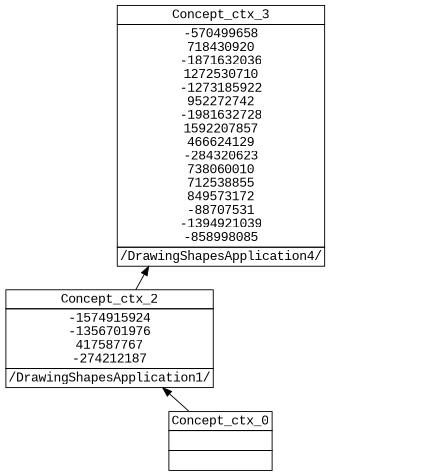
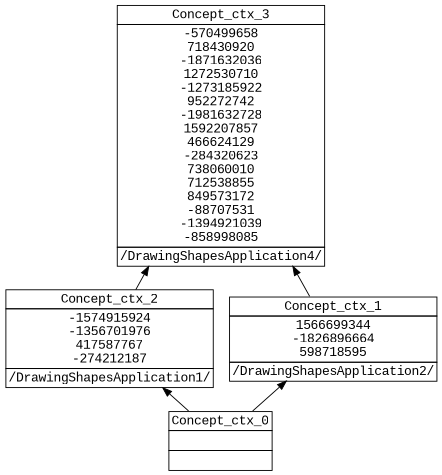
node "Concept_ctx_1": added
